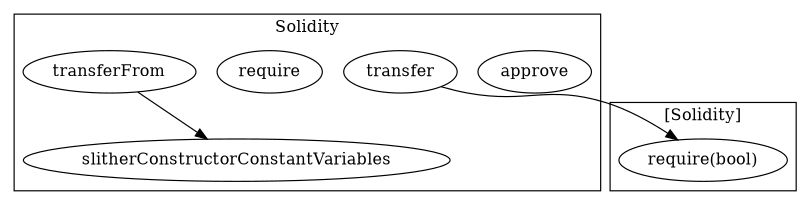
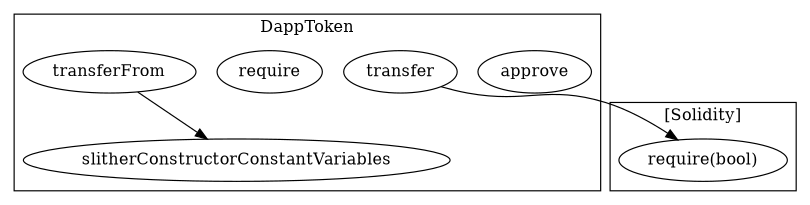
cluster "Solidity": label "Solidity" -> "DappToken"
